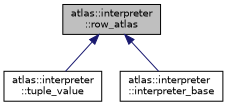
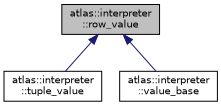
node "atlas::interpreter ::row_atlas": label "atlas::interpreter ::row_atlas" -> "atlas::interpreter ::row_value"
node "atlas::interpreter ::interpreter_base": label "atlas::interpreter ::interpreter_base" -> "atlas::interpreter ::value_base"
